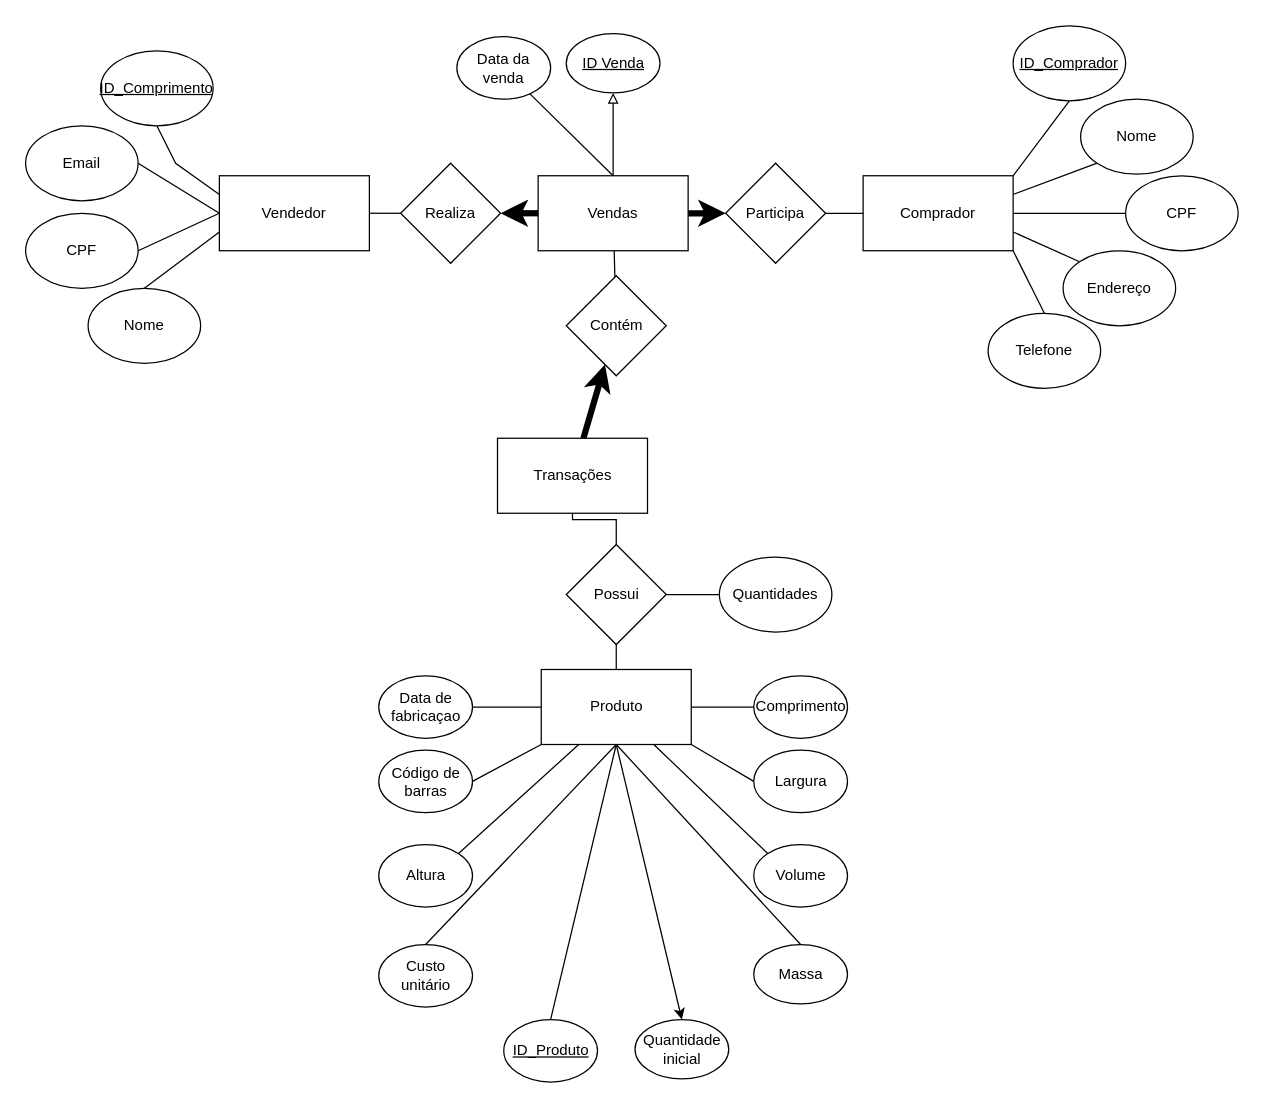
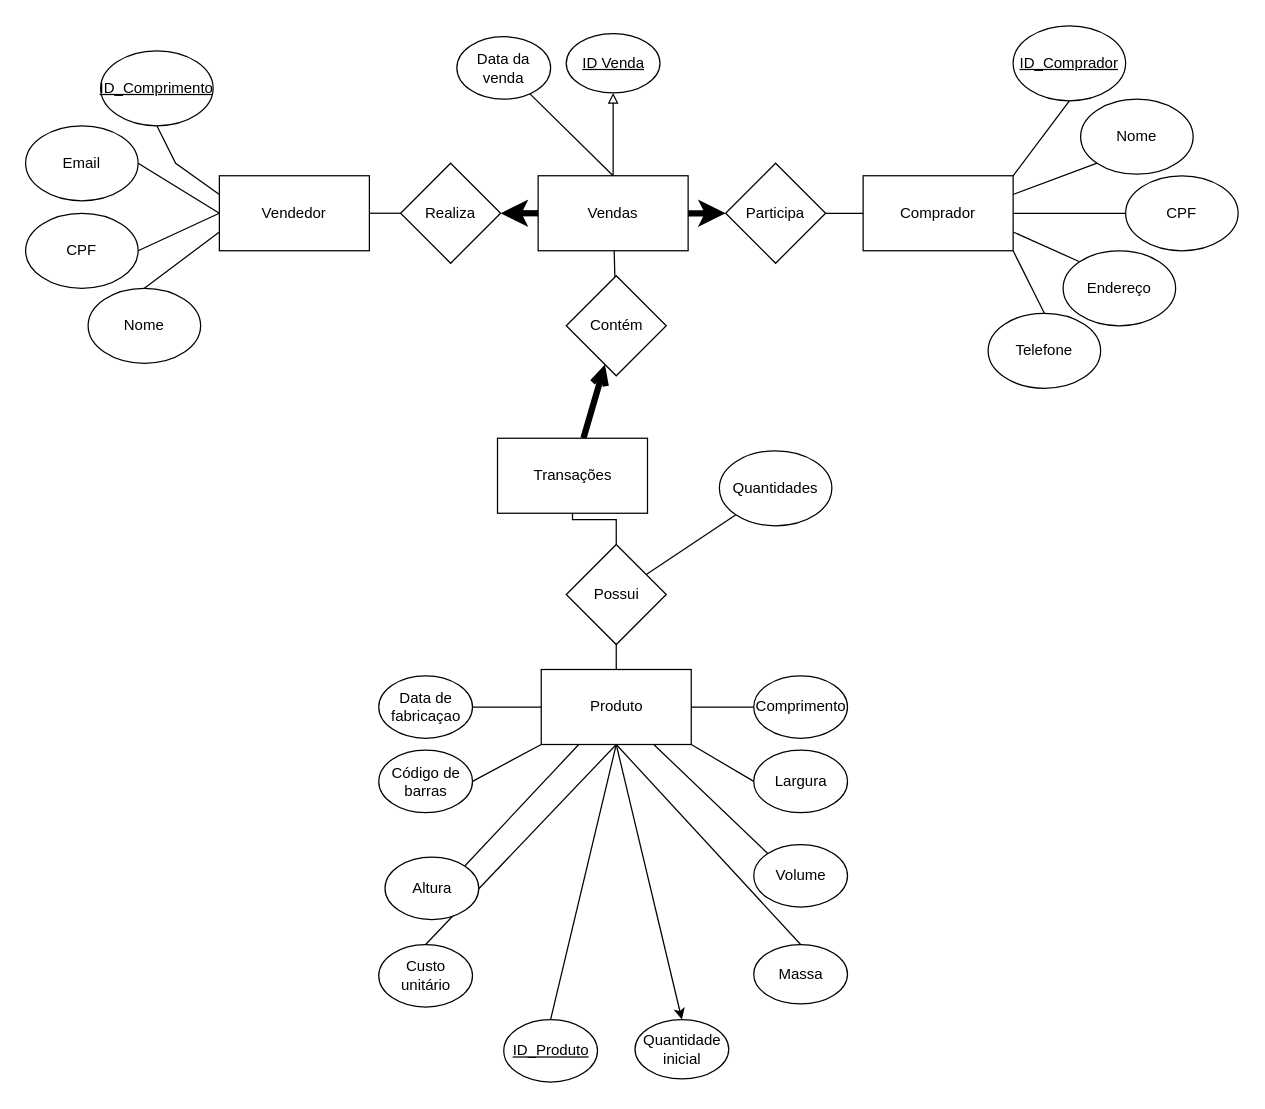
edge "Transações" -> "Contém": arrowhead classic -> open
node "Quantidades": moved (776, 594) -> (776, 488)
node "Altura": moved (426, 876) -> (432, 888)
